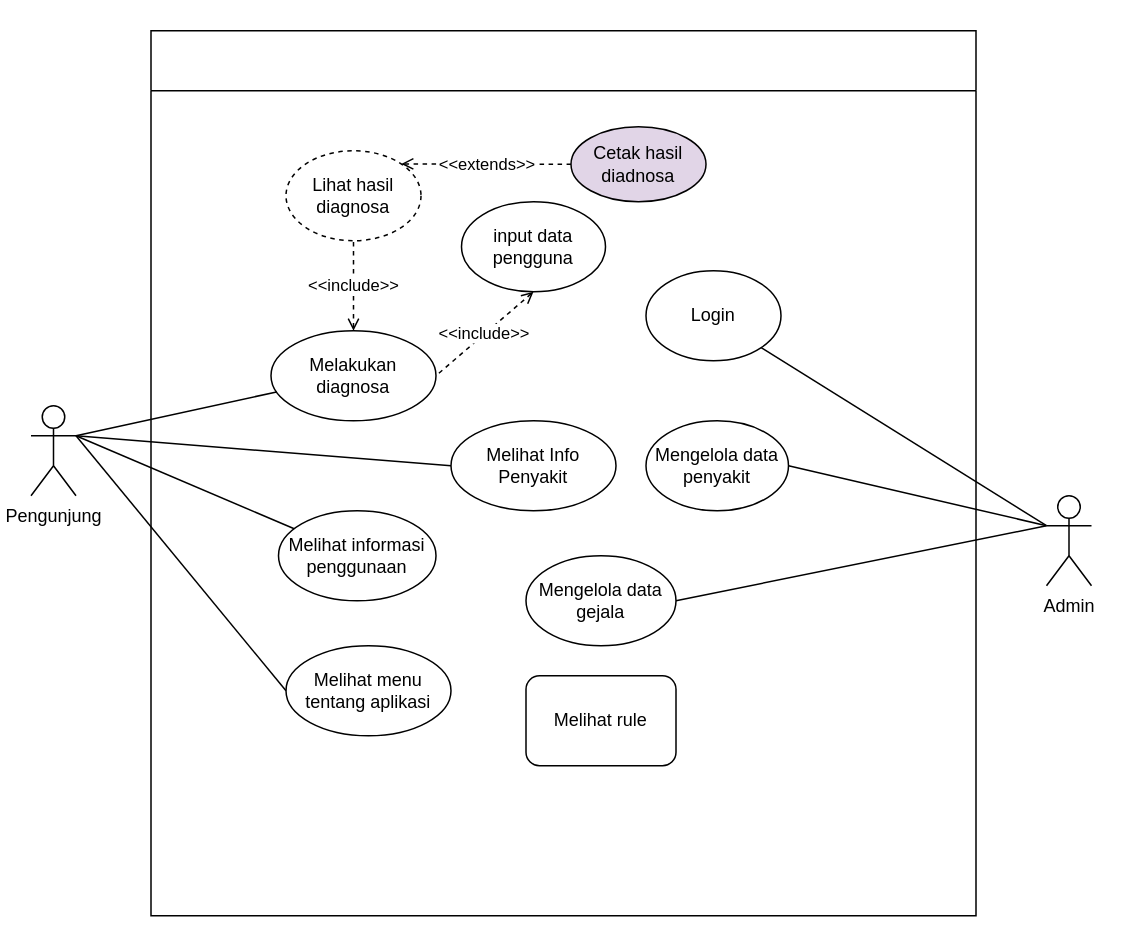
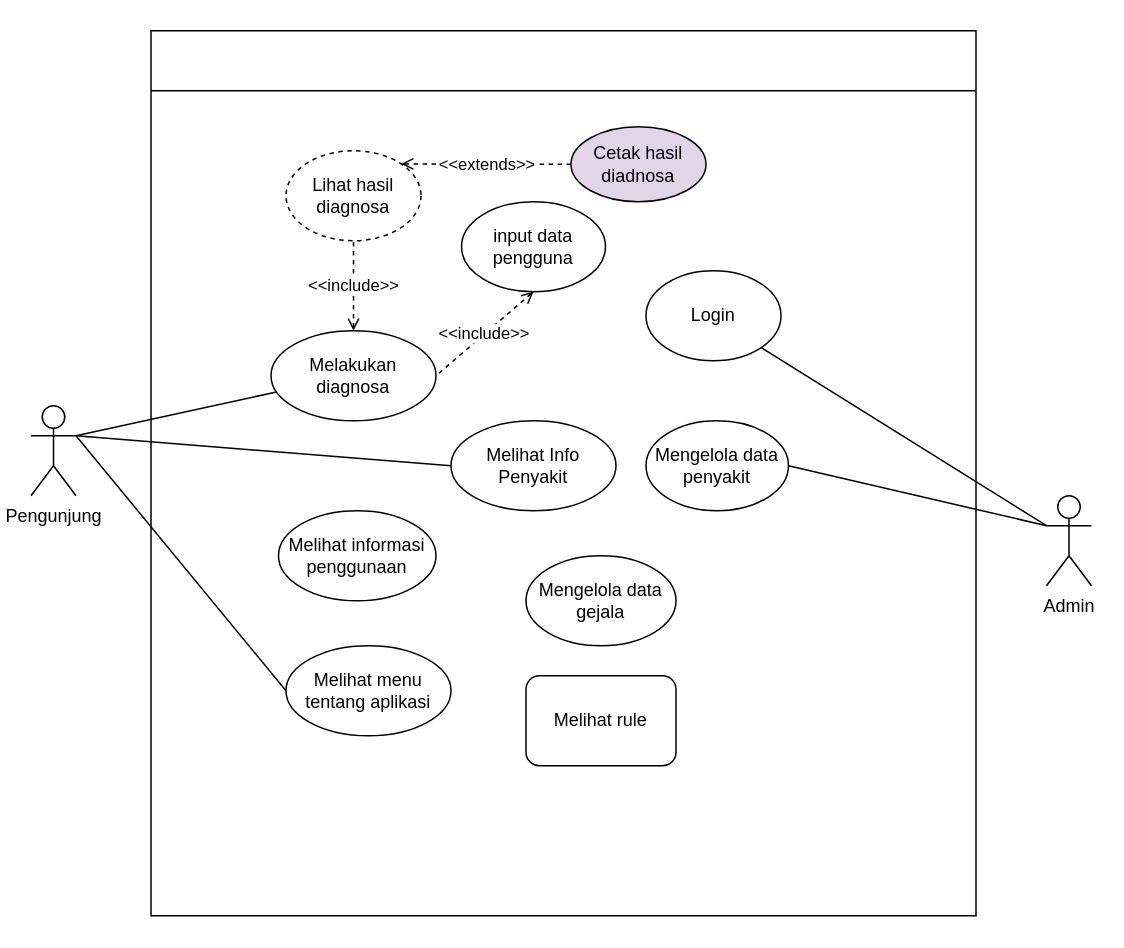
edge "Pengunjung" -- "Melihat informasi penggunaan": removed
edge "Admin" -- "Mengelola data gejala": removed
